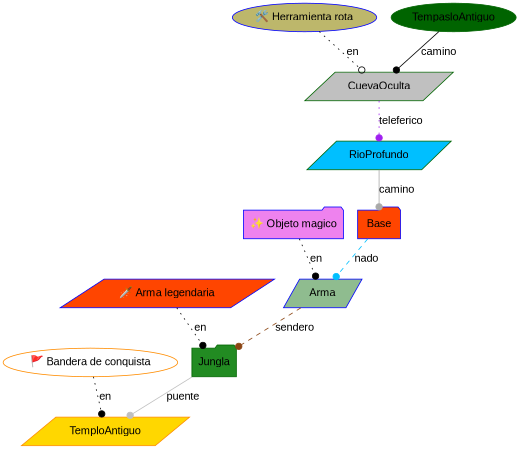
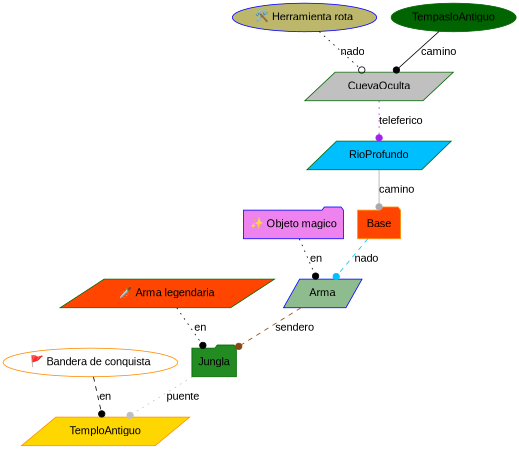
edge "🛠️ Herramienta rota" -> "CuevaOculta": label "en" -> "nado"
node "Base": color blue -> darkorange
node "🗡️ Arma legendaria": color blue -> darkgreen
edge "🚩 Bandera de conquista" -> "TemploAntiguo": style dotted -> dashed
edge "Jungla" -> "TemploAntiguo": style solid -> dotted
